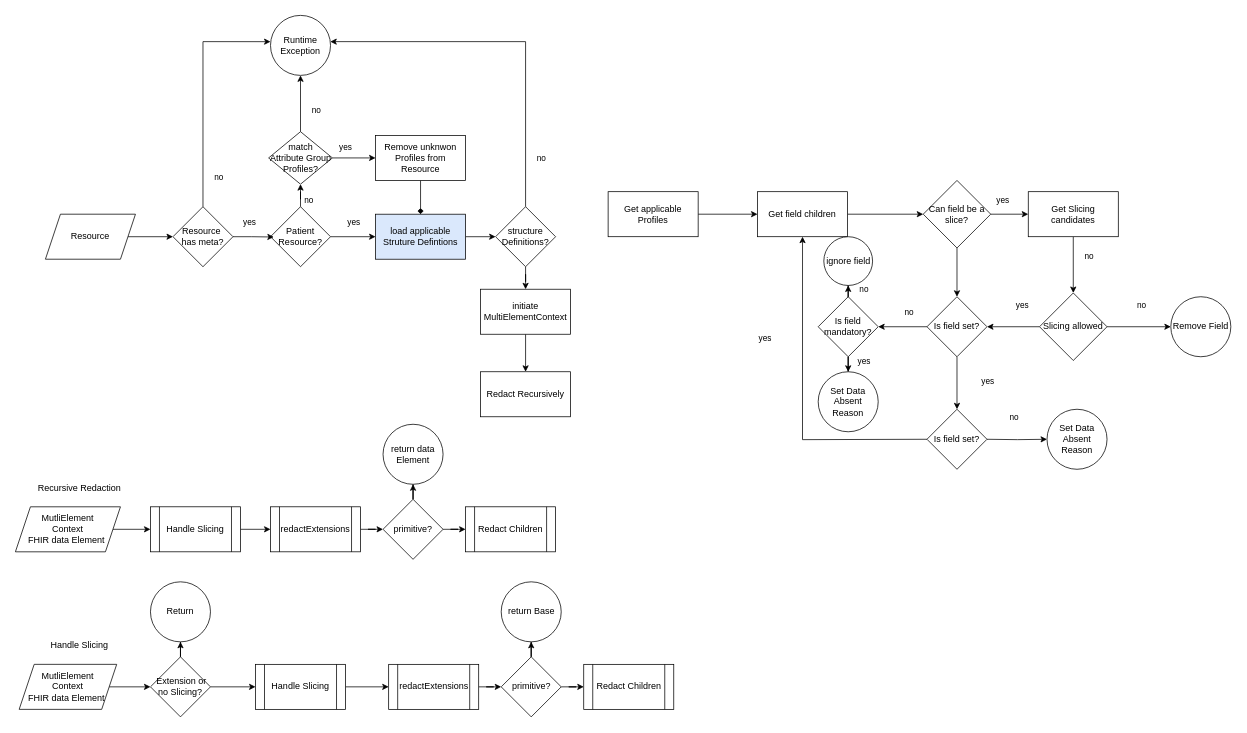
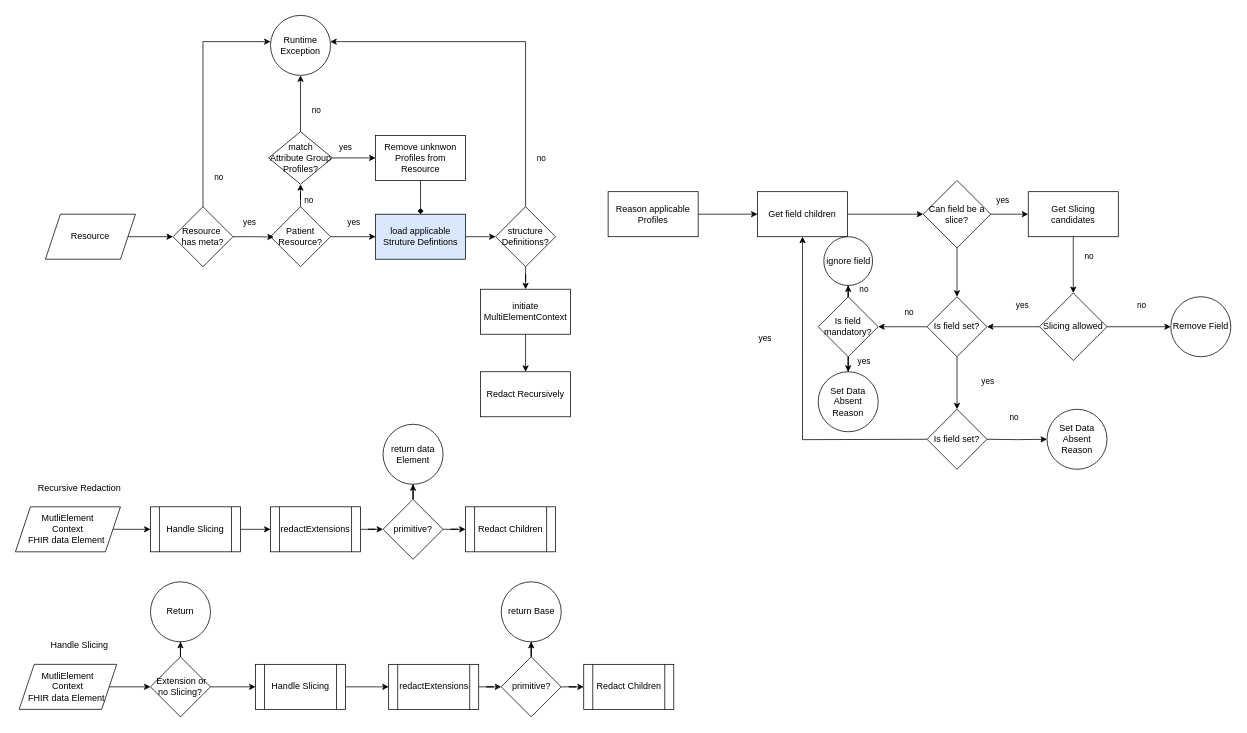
node "Get applicable Profiles": label "Get applicable Profiles" -> "Reason applicable Profiles"
